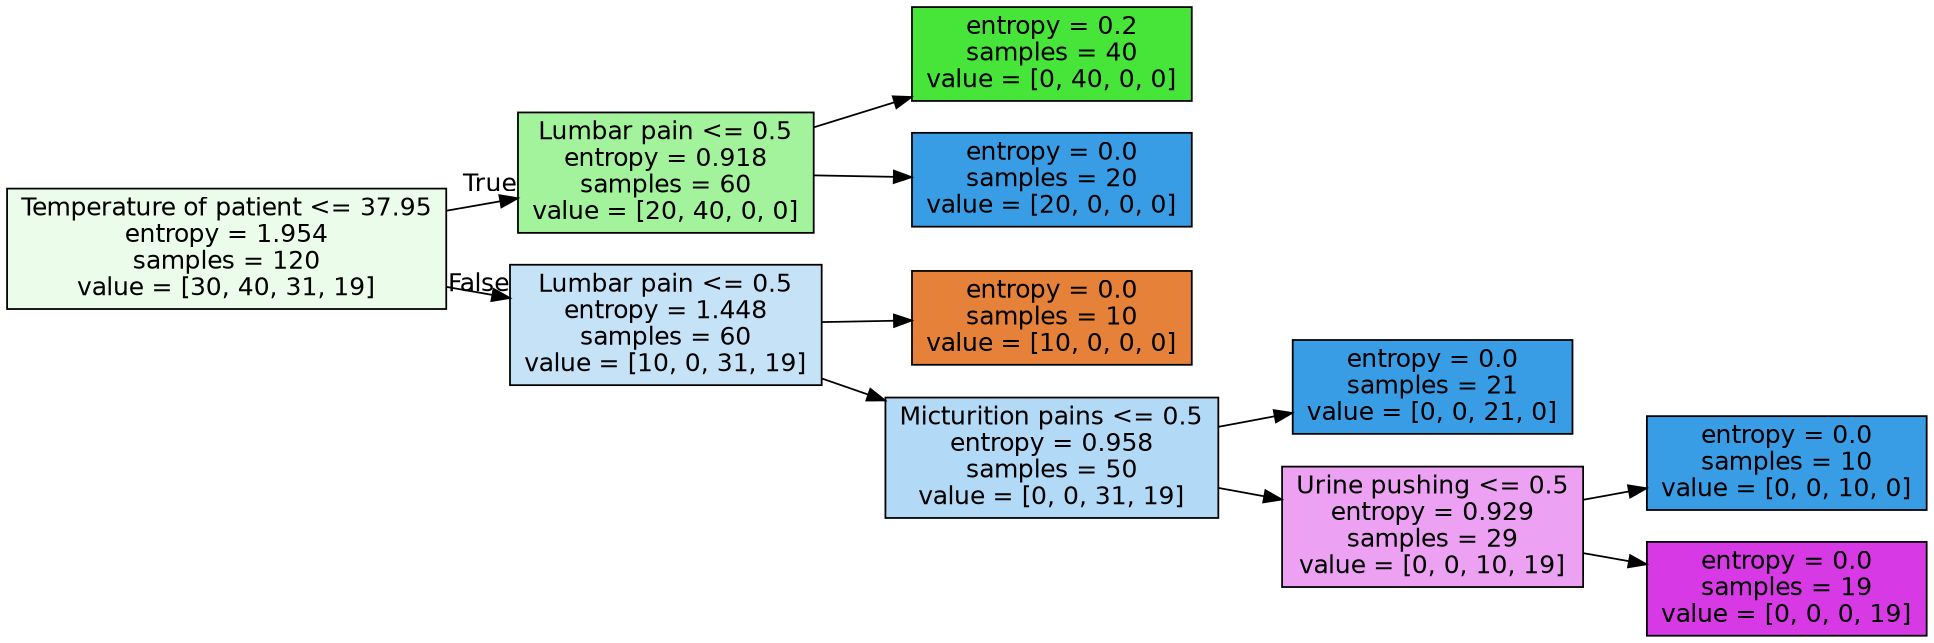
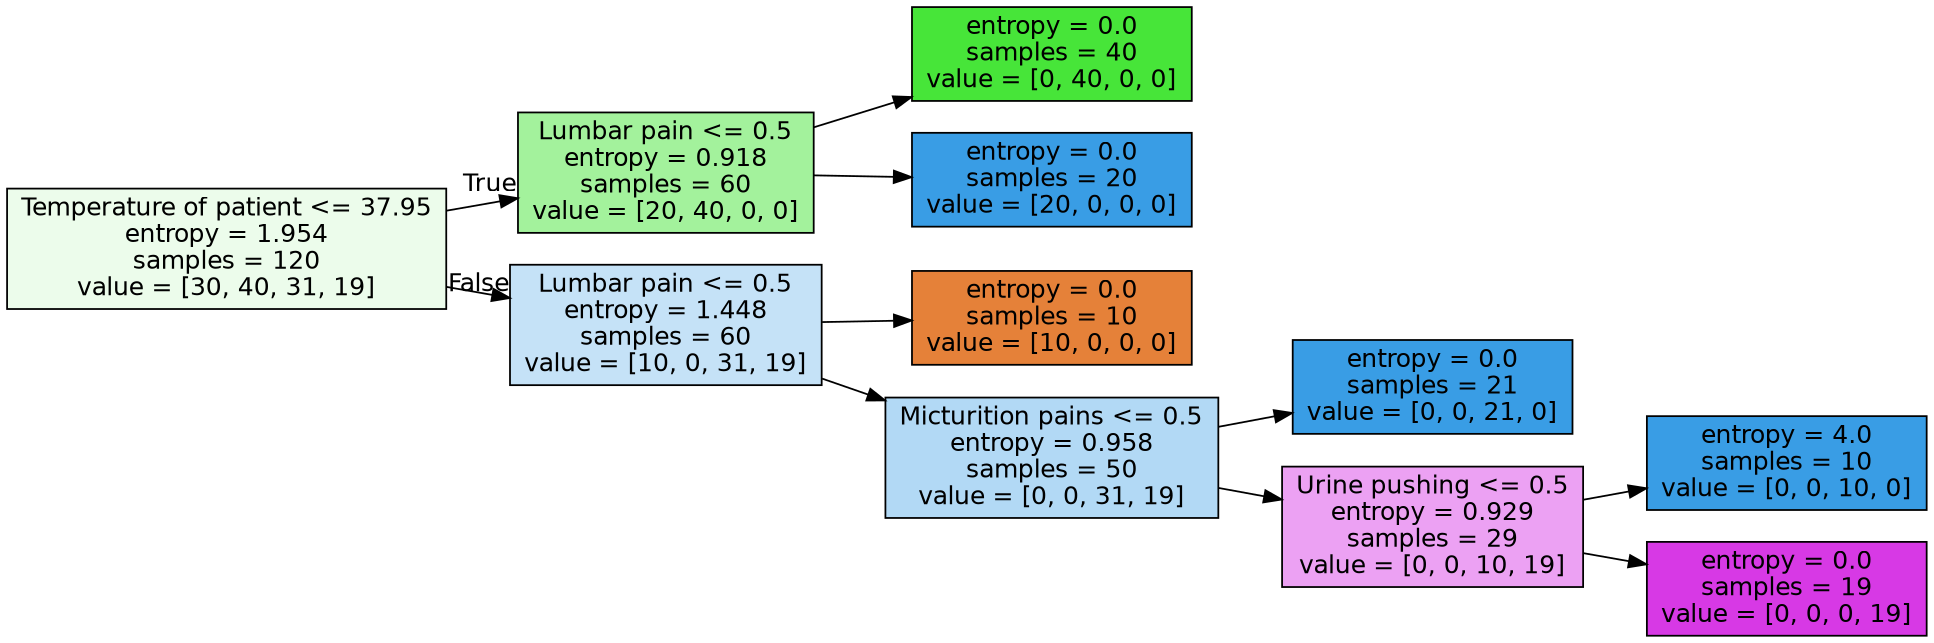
node "entropy = 0.2 samples = 40 value = [0, 40, 0, 0]": label "entropy = 0.2 samples = 40 value = [0, 40, 0, 0]" -> "entropy = 0.0 samples = 40 value = [0, 40, 0, 0]"
node "entropy = 0.0 samples = 10 value = [0, 0, 10, 0]": label "entropy = 0.0 samples = 10 value = [0, 0, 10, 0]" -> "entropy = 4.0 samples = 10 value = [0, 0, 10, 0]"
